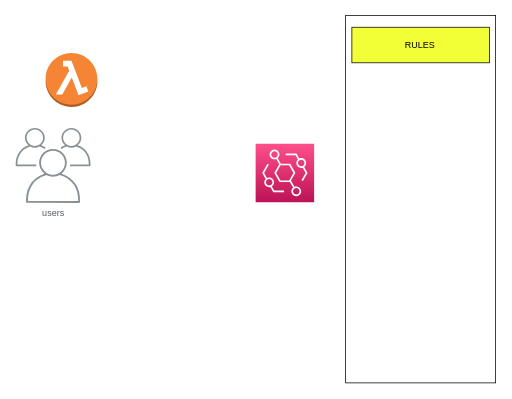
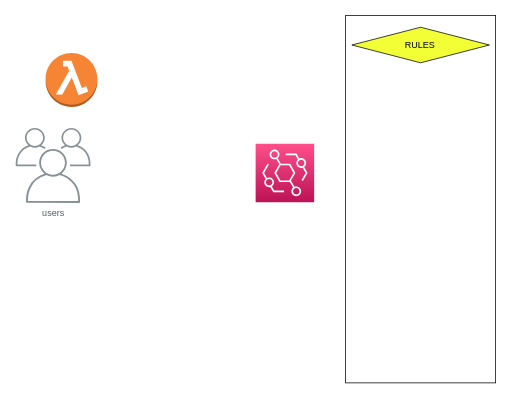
node "RULES": shape rectangle -> diamond
